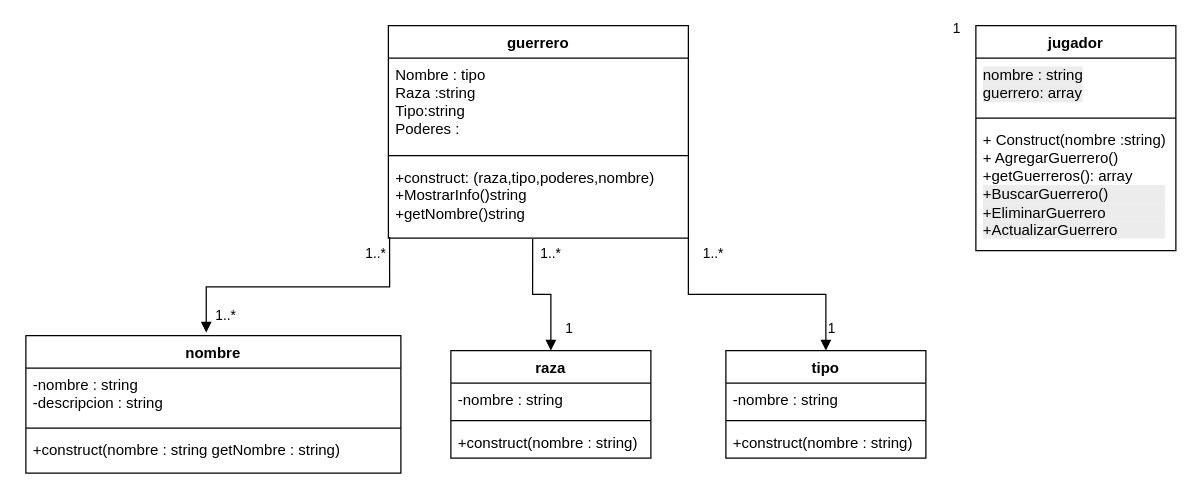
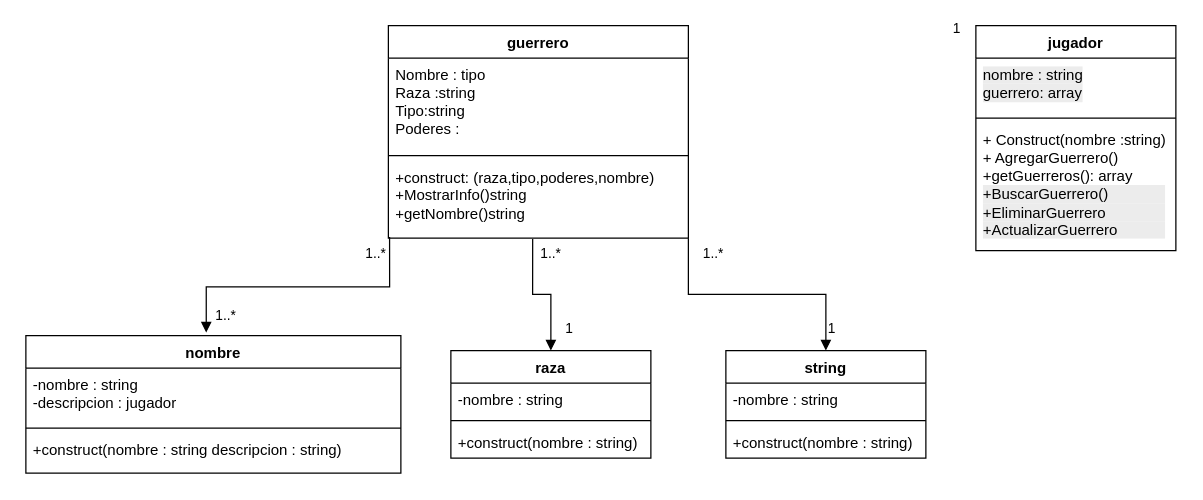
node "tipo": label "tipo" -> "string"
node "-nombre : string -descripcion : string": label "-nombre : string -descripcion : string" -> "-nombre : string -descripcion : jugador"
node "+construct(nombre : string getNombre : string)": label "+construct(nombre : string getNombre : string)" -> "+construct(nombre : string descripcion : string)"
